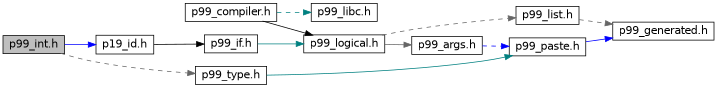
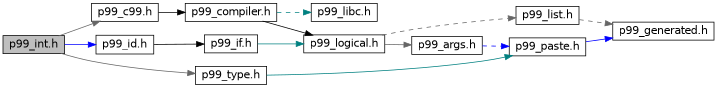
node "p99_c99.h": added
node "p19_id.h": label "p19_id.h" -> "p99_id.h"
edge "p99_int.h" -> "p99_type.h": style dashed -> solid
